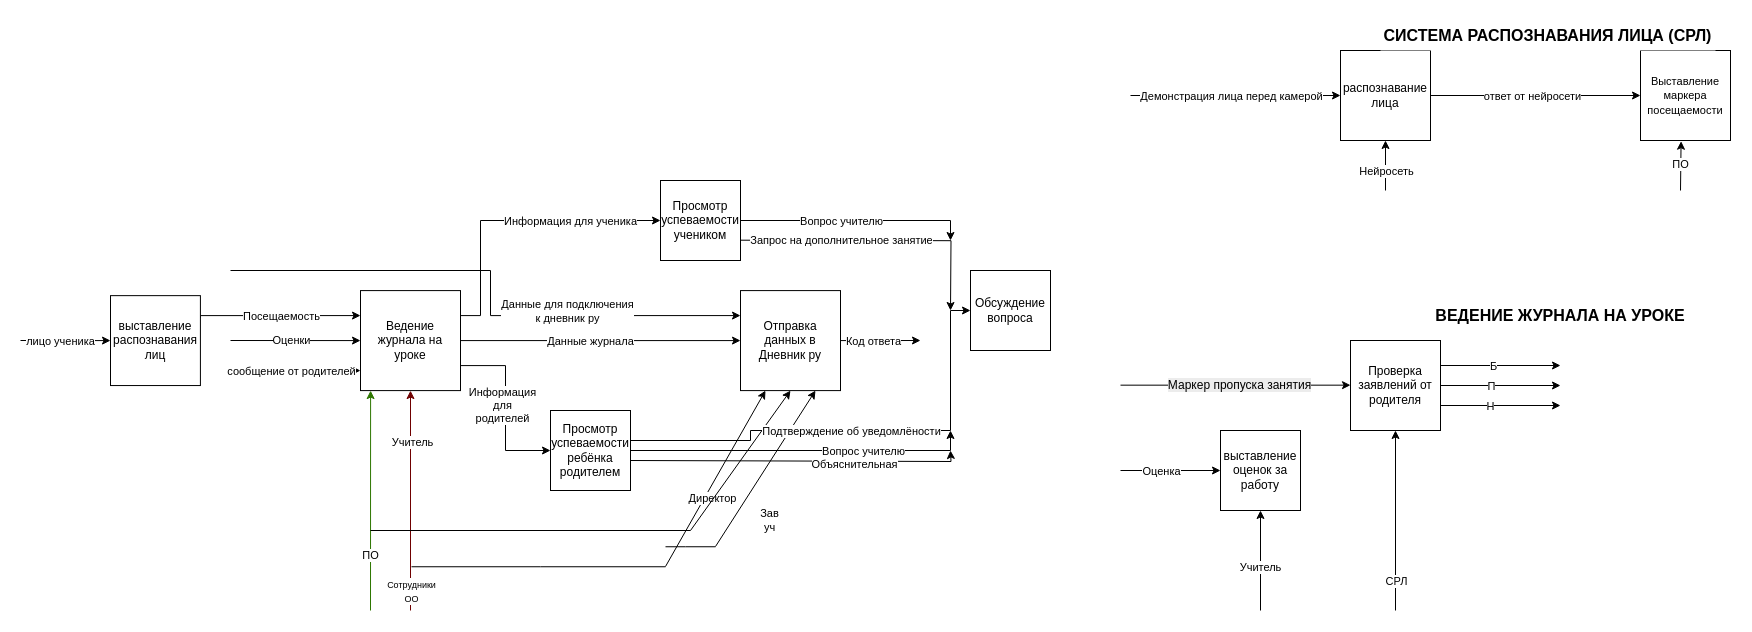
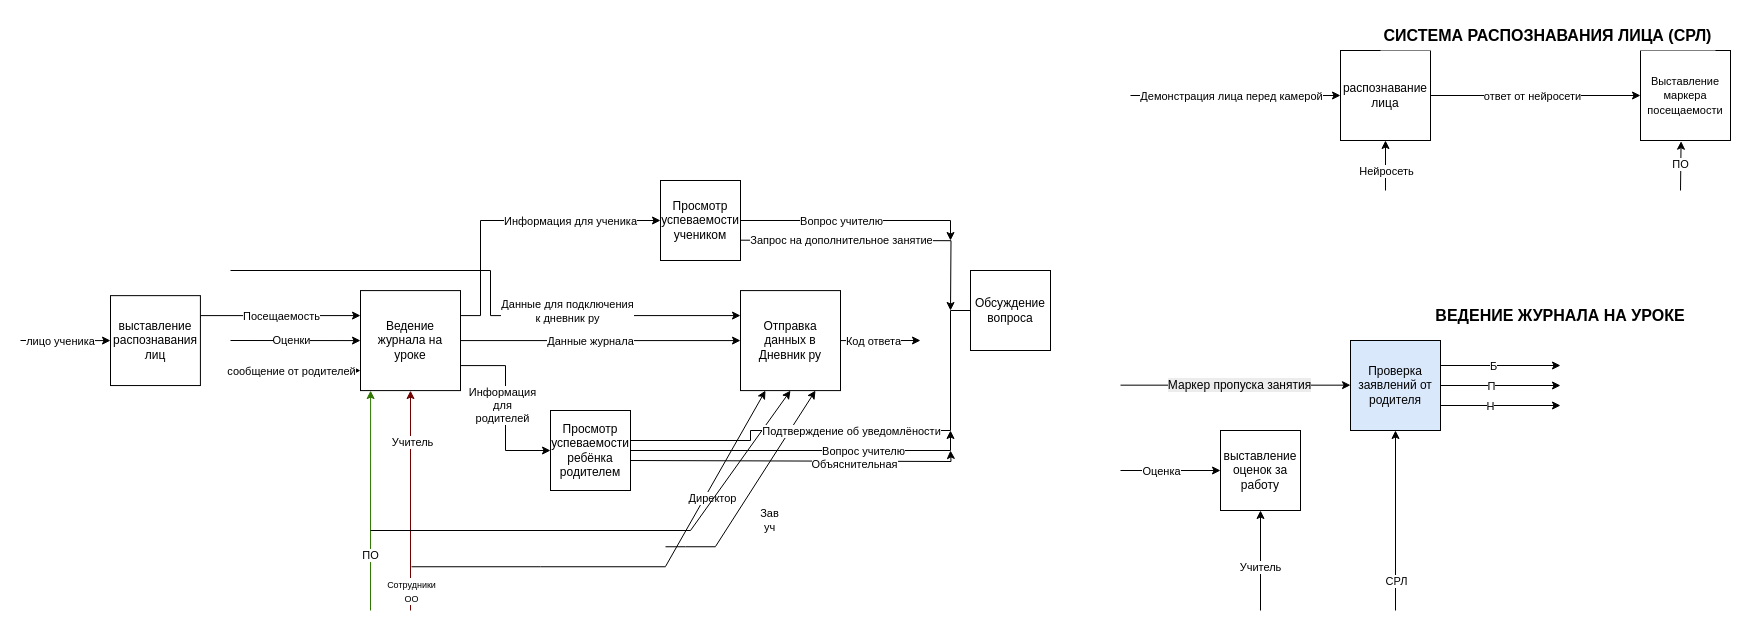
edge "Просмотр успеваемости ребёнка родителем" -> "Обсуждение вопроса": arrowhead classic -> none
node "Проверка заявлений от родителя": fillcolor #ffffff -> #dae8fc
